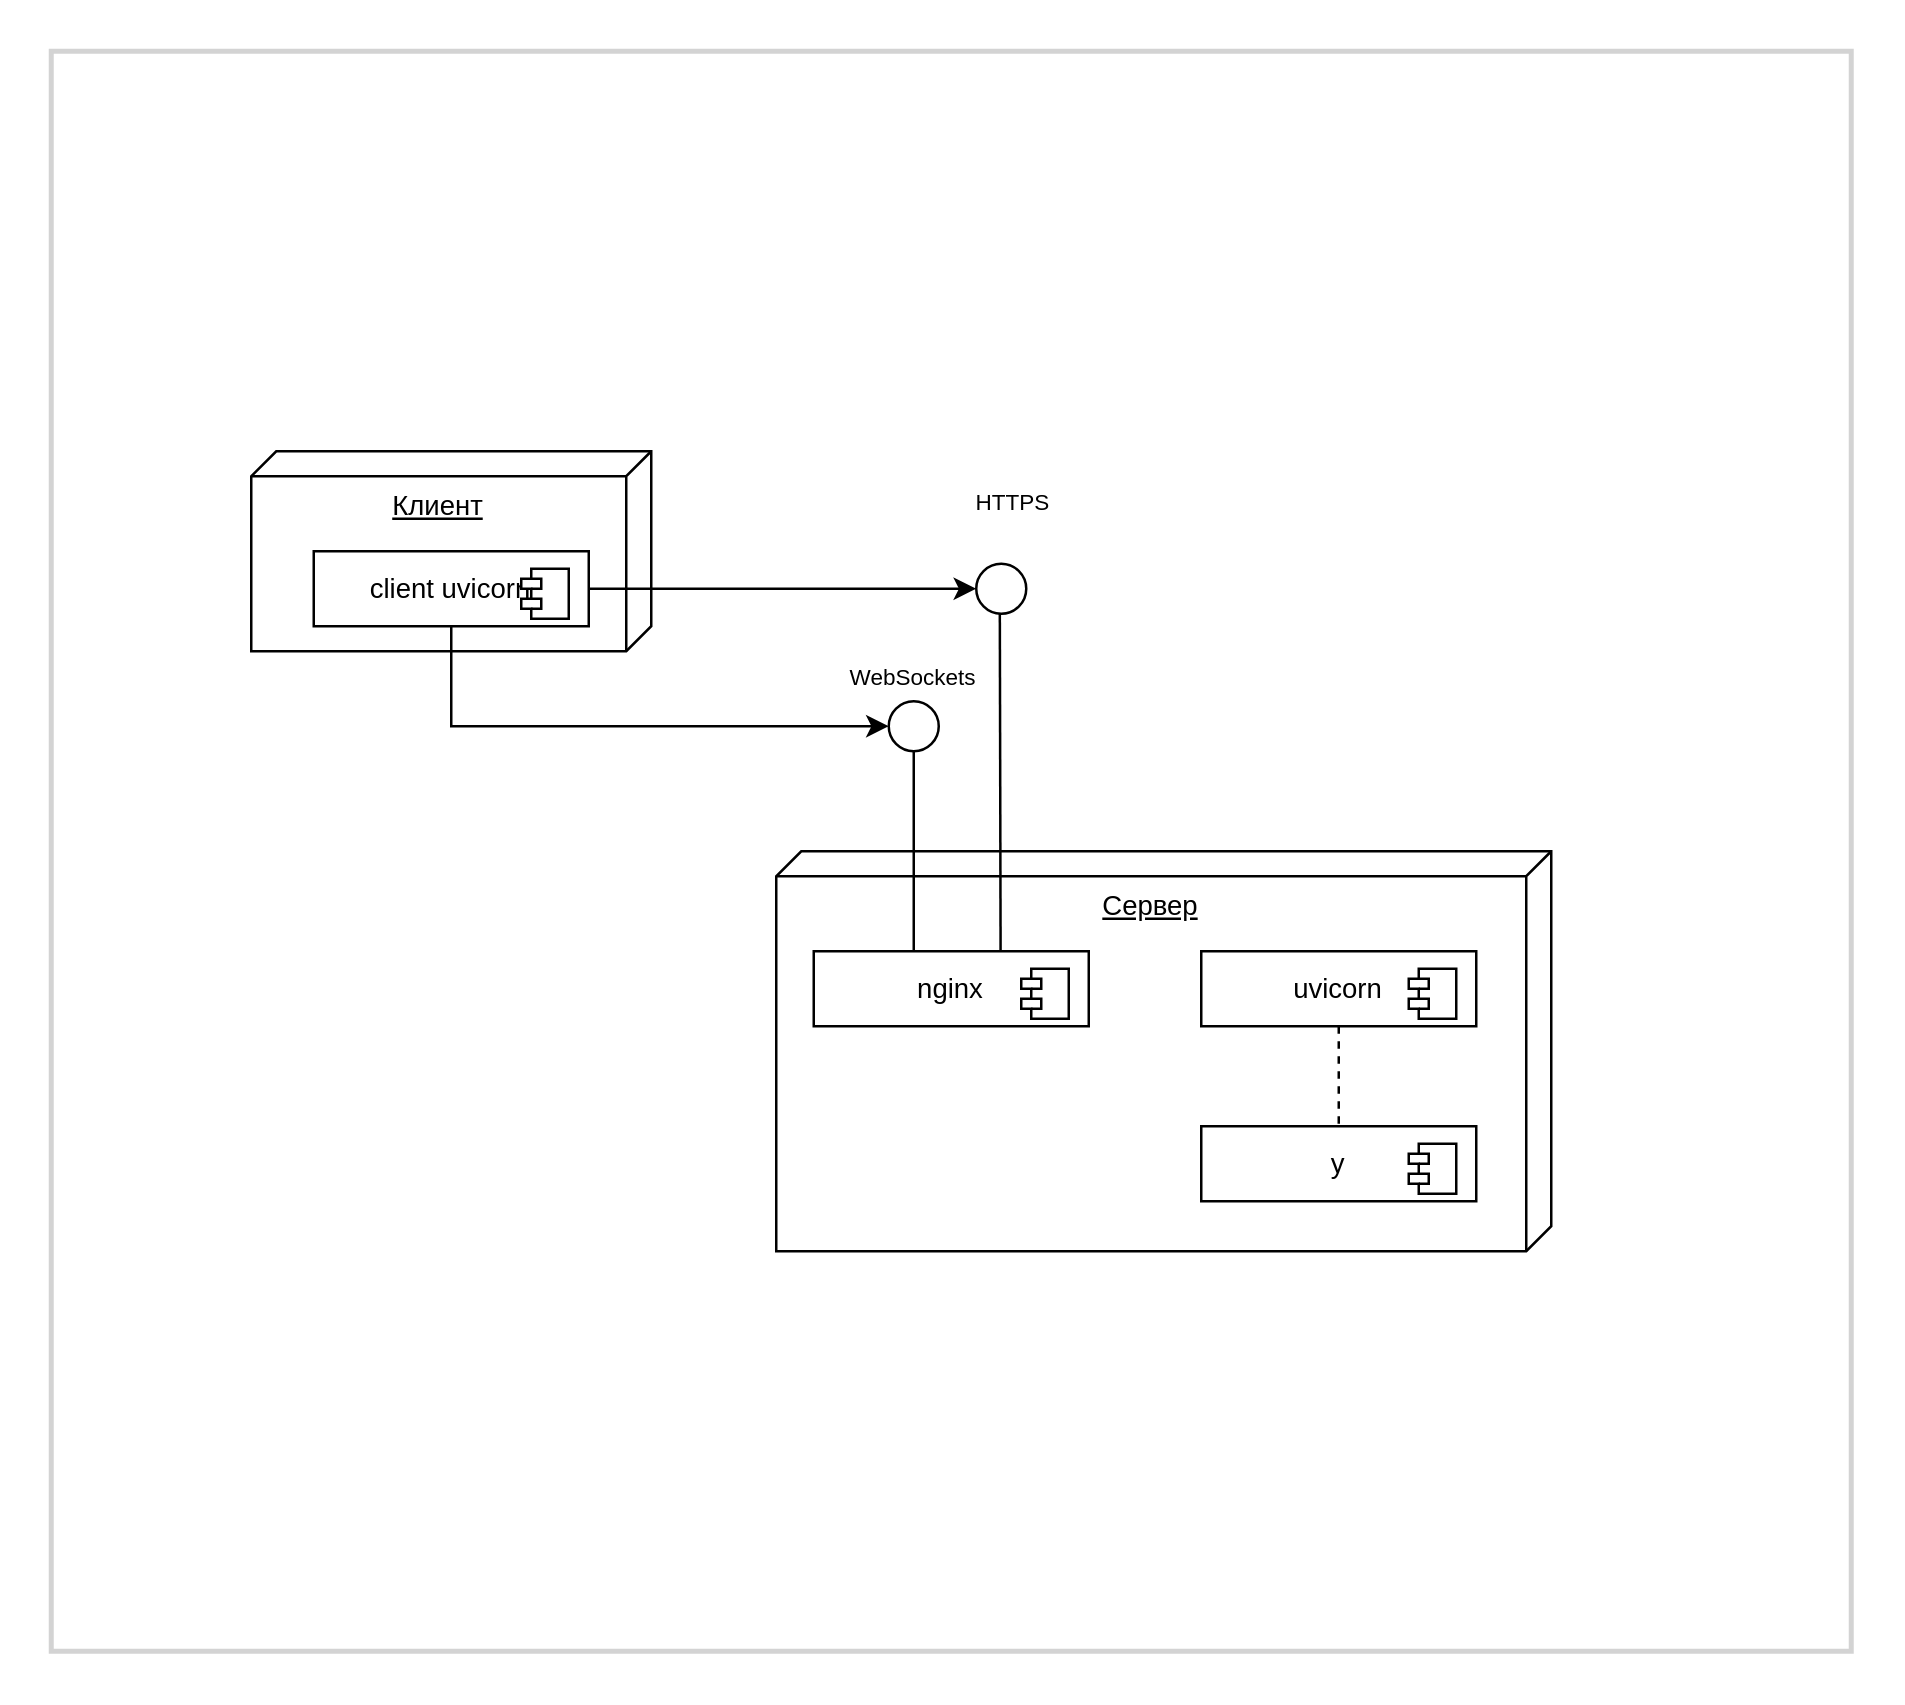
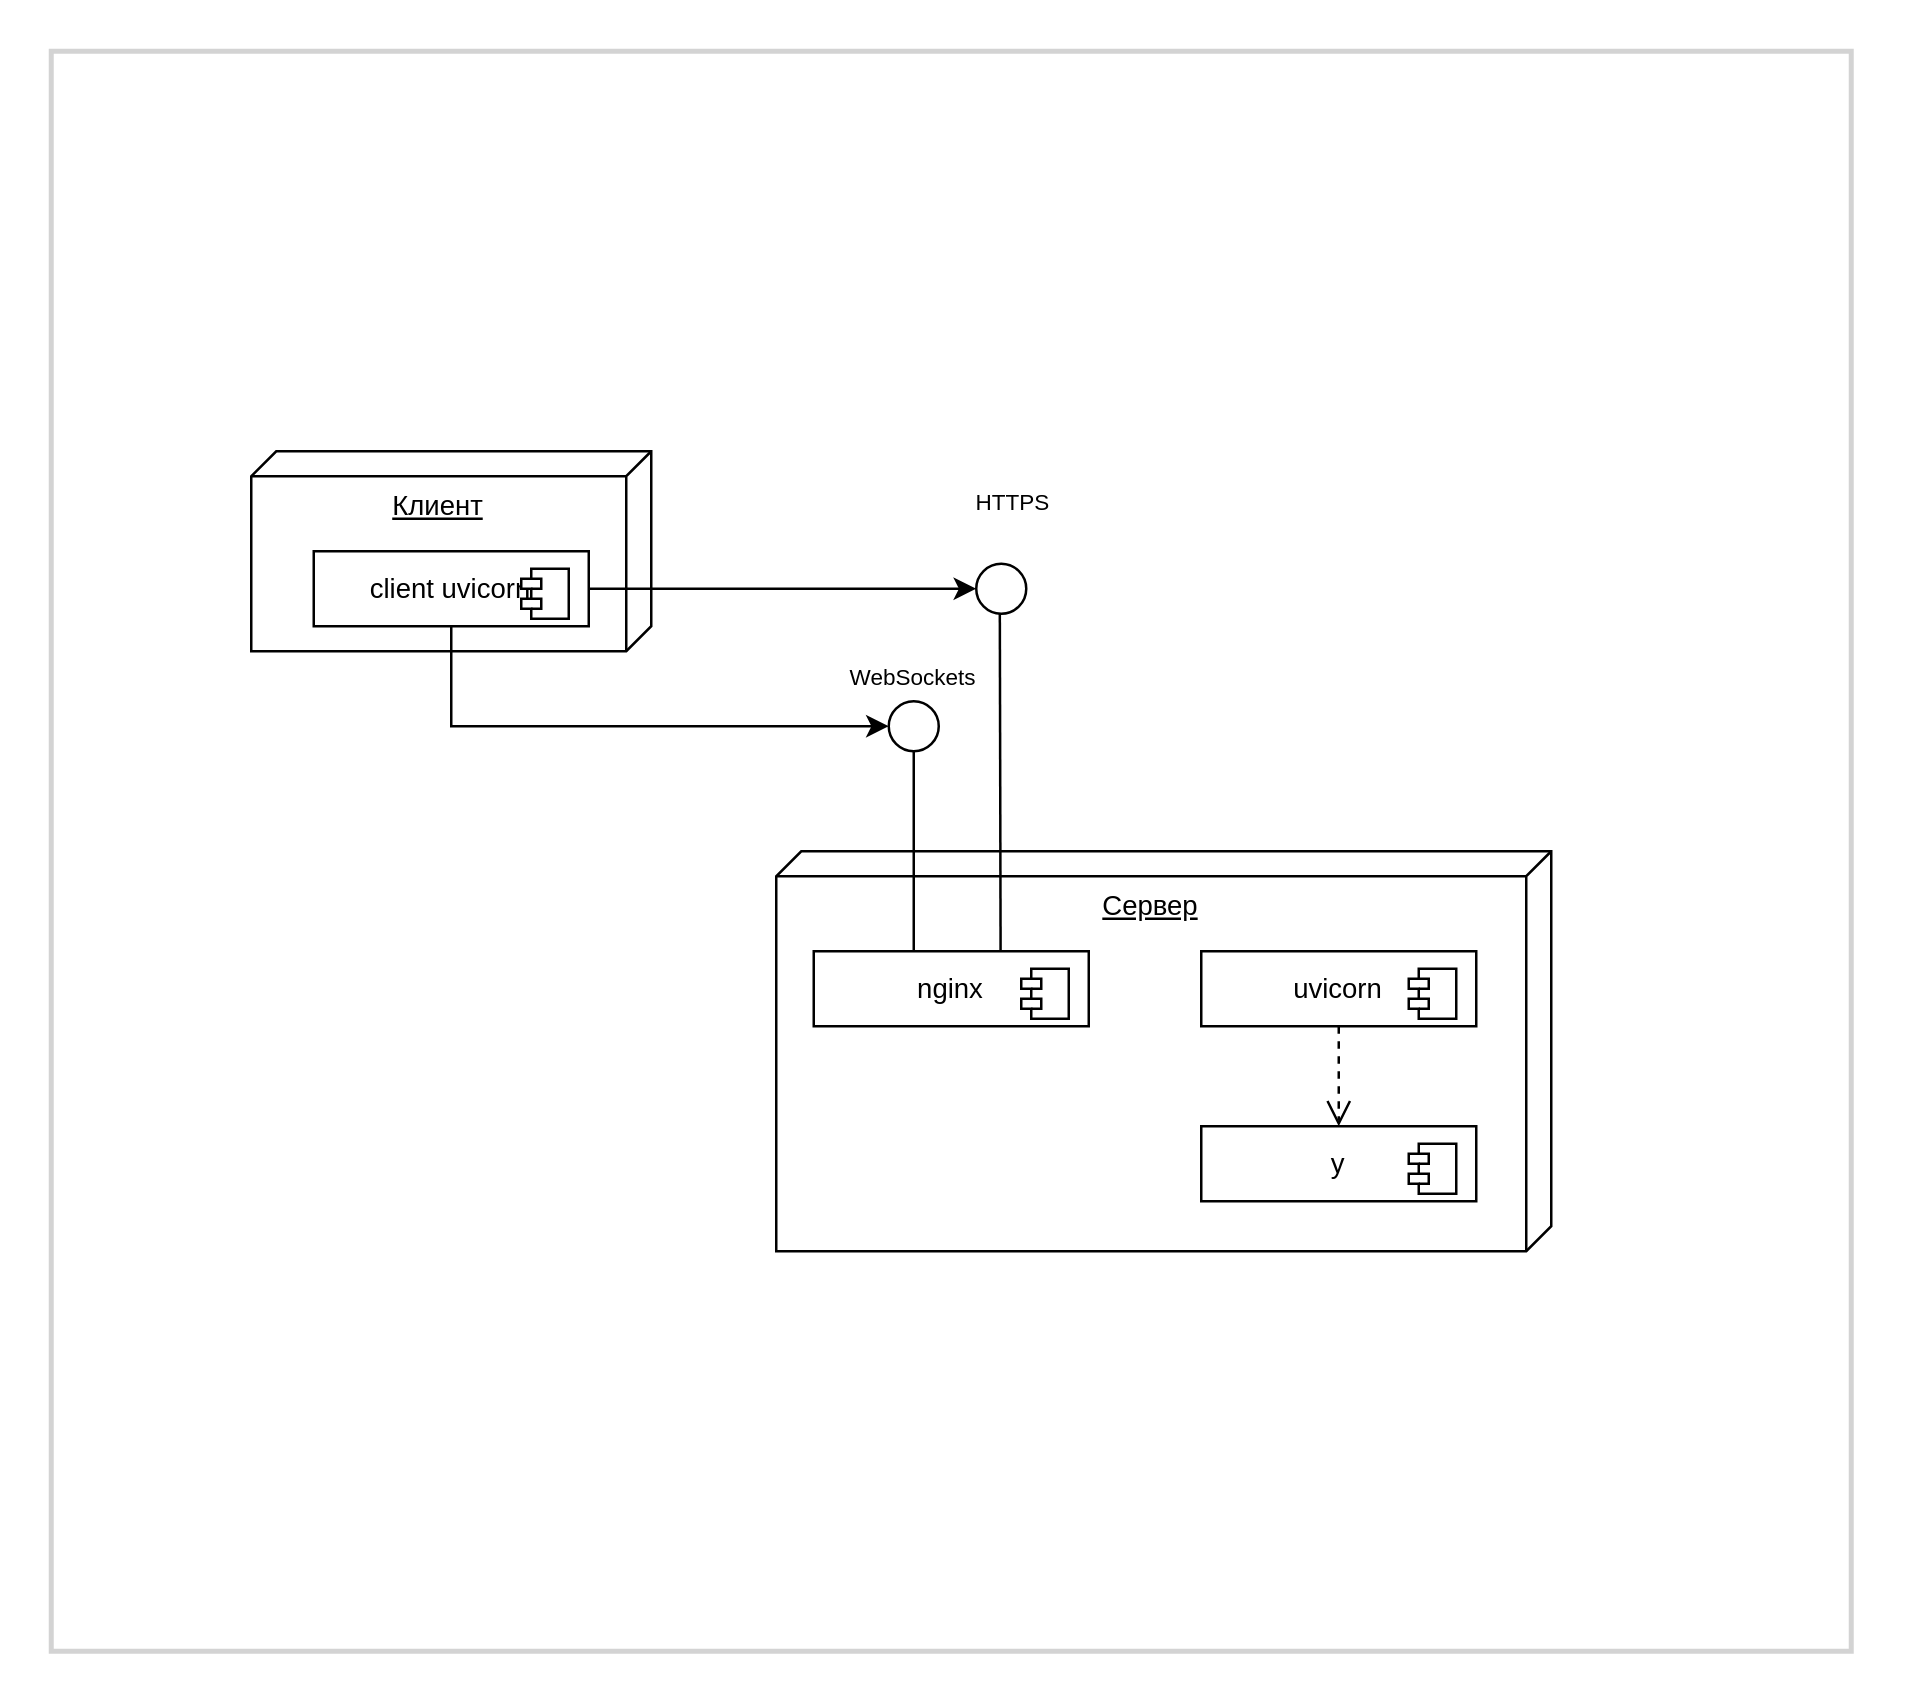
edge "uvicorn" -- "y": arrowhead none -> open
